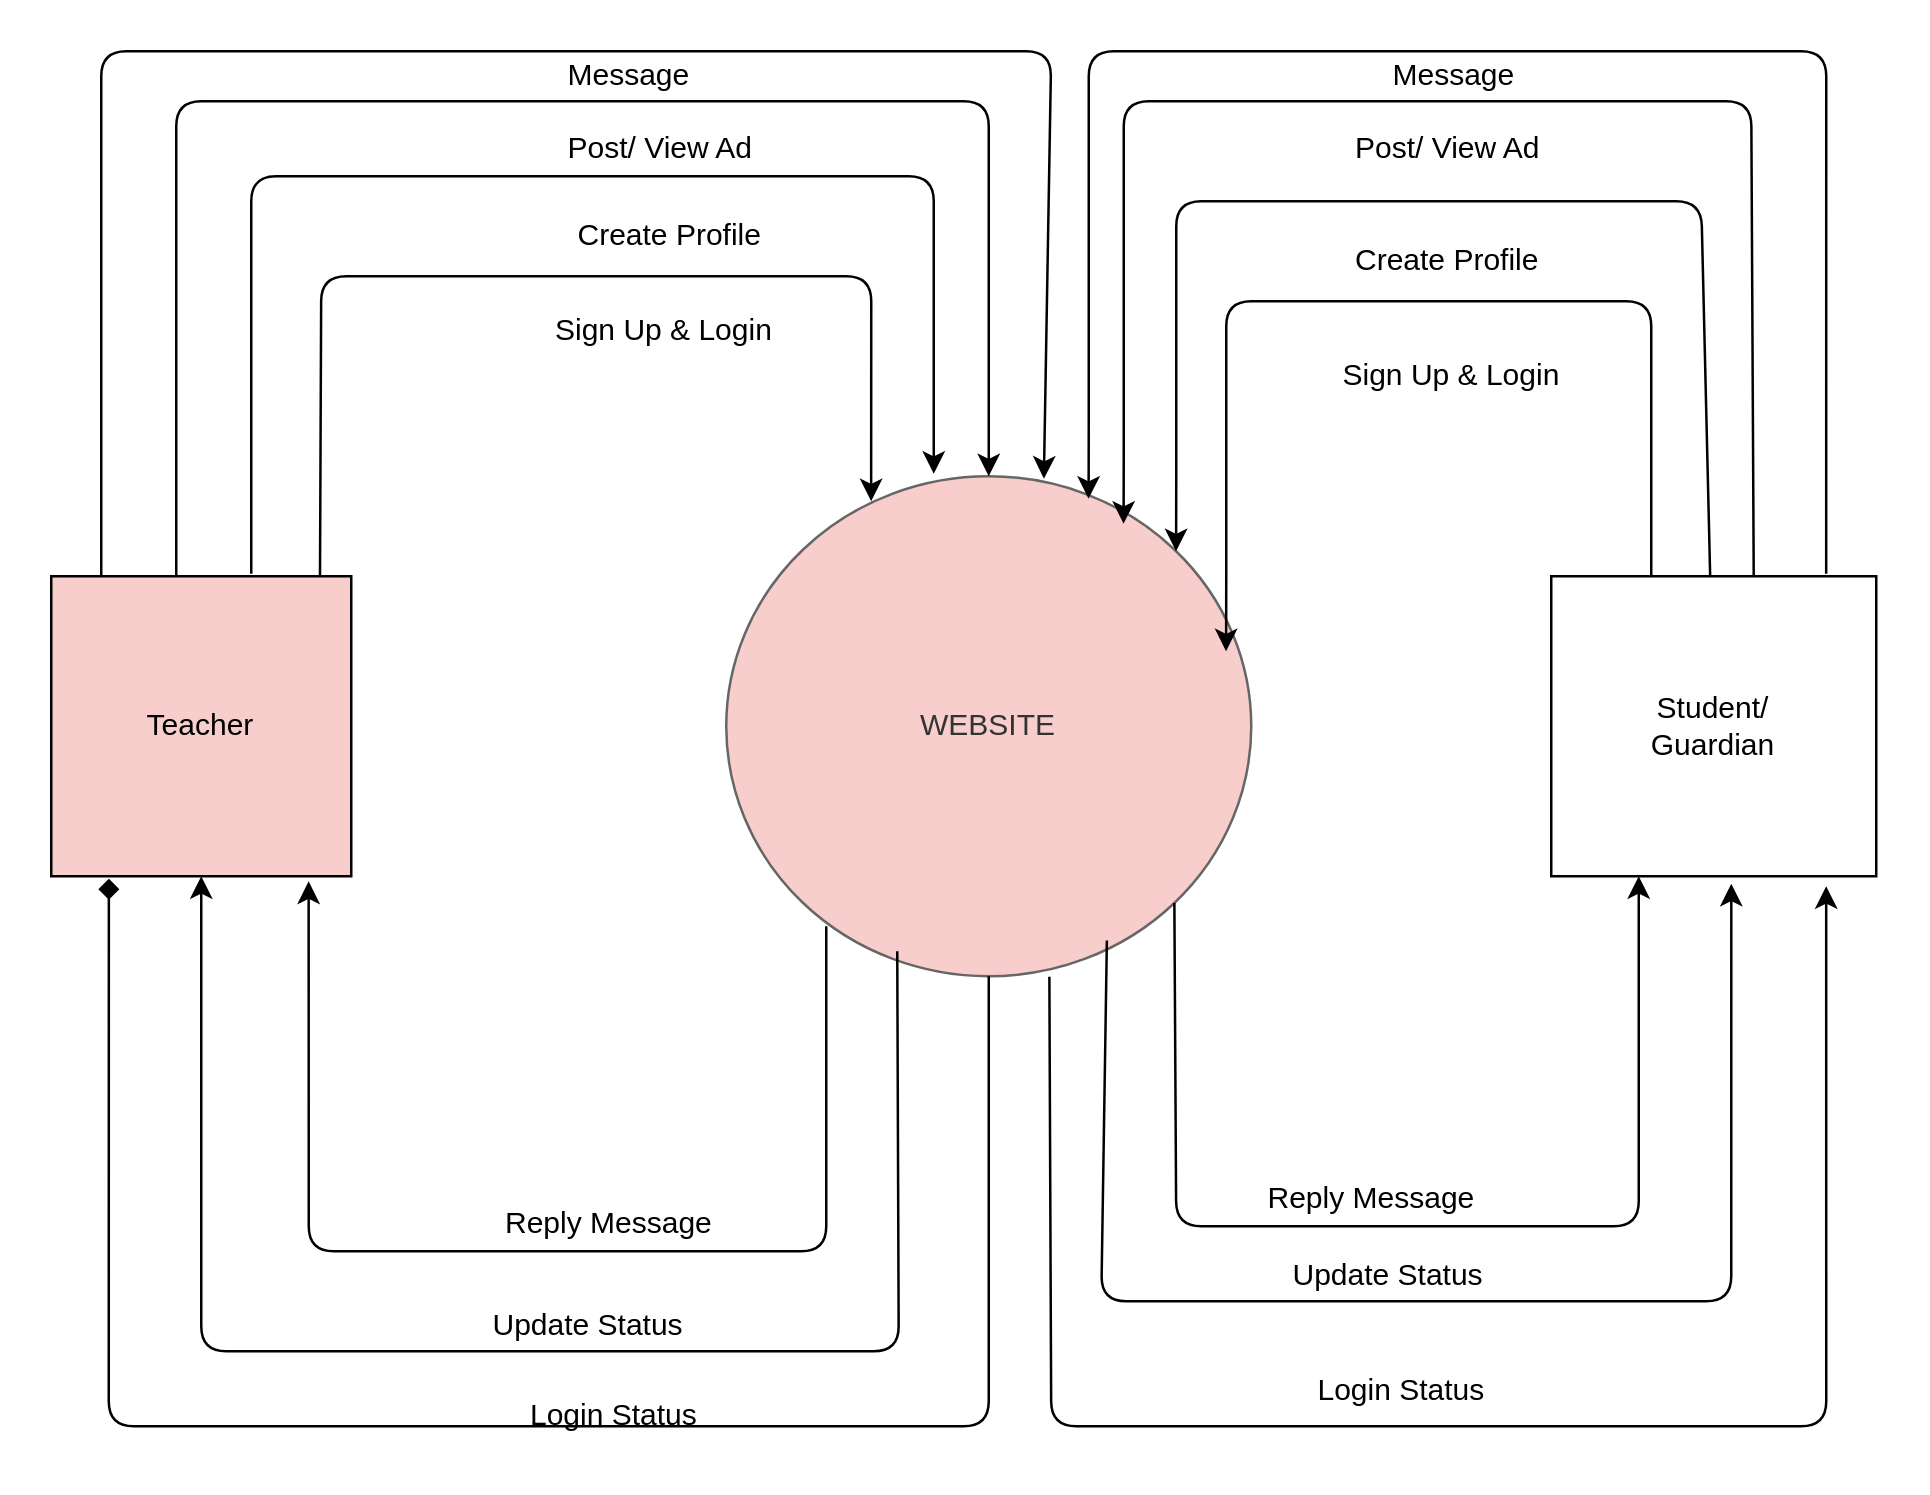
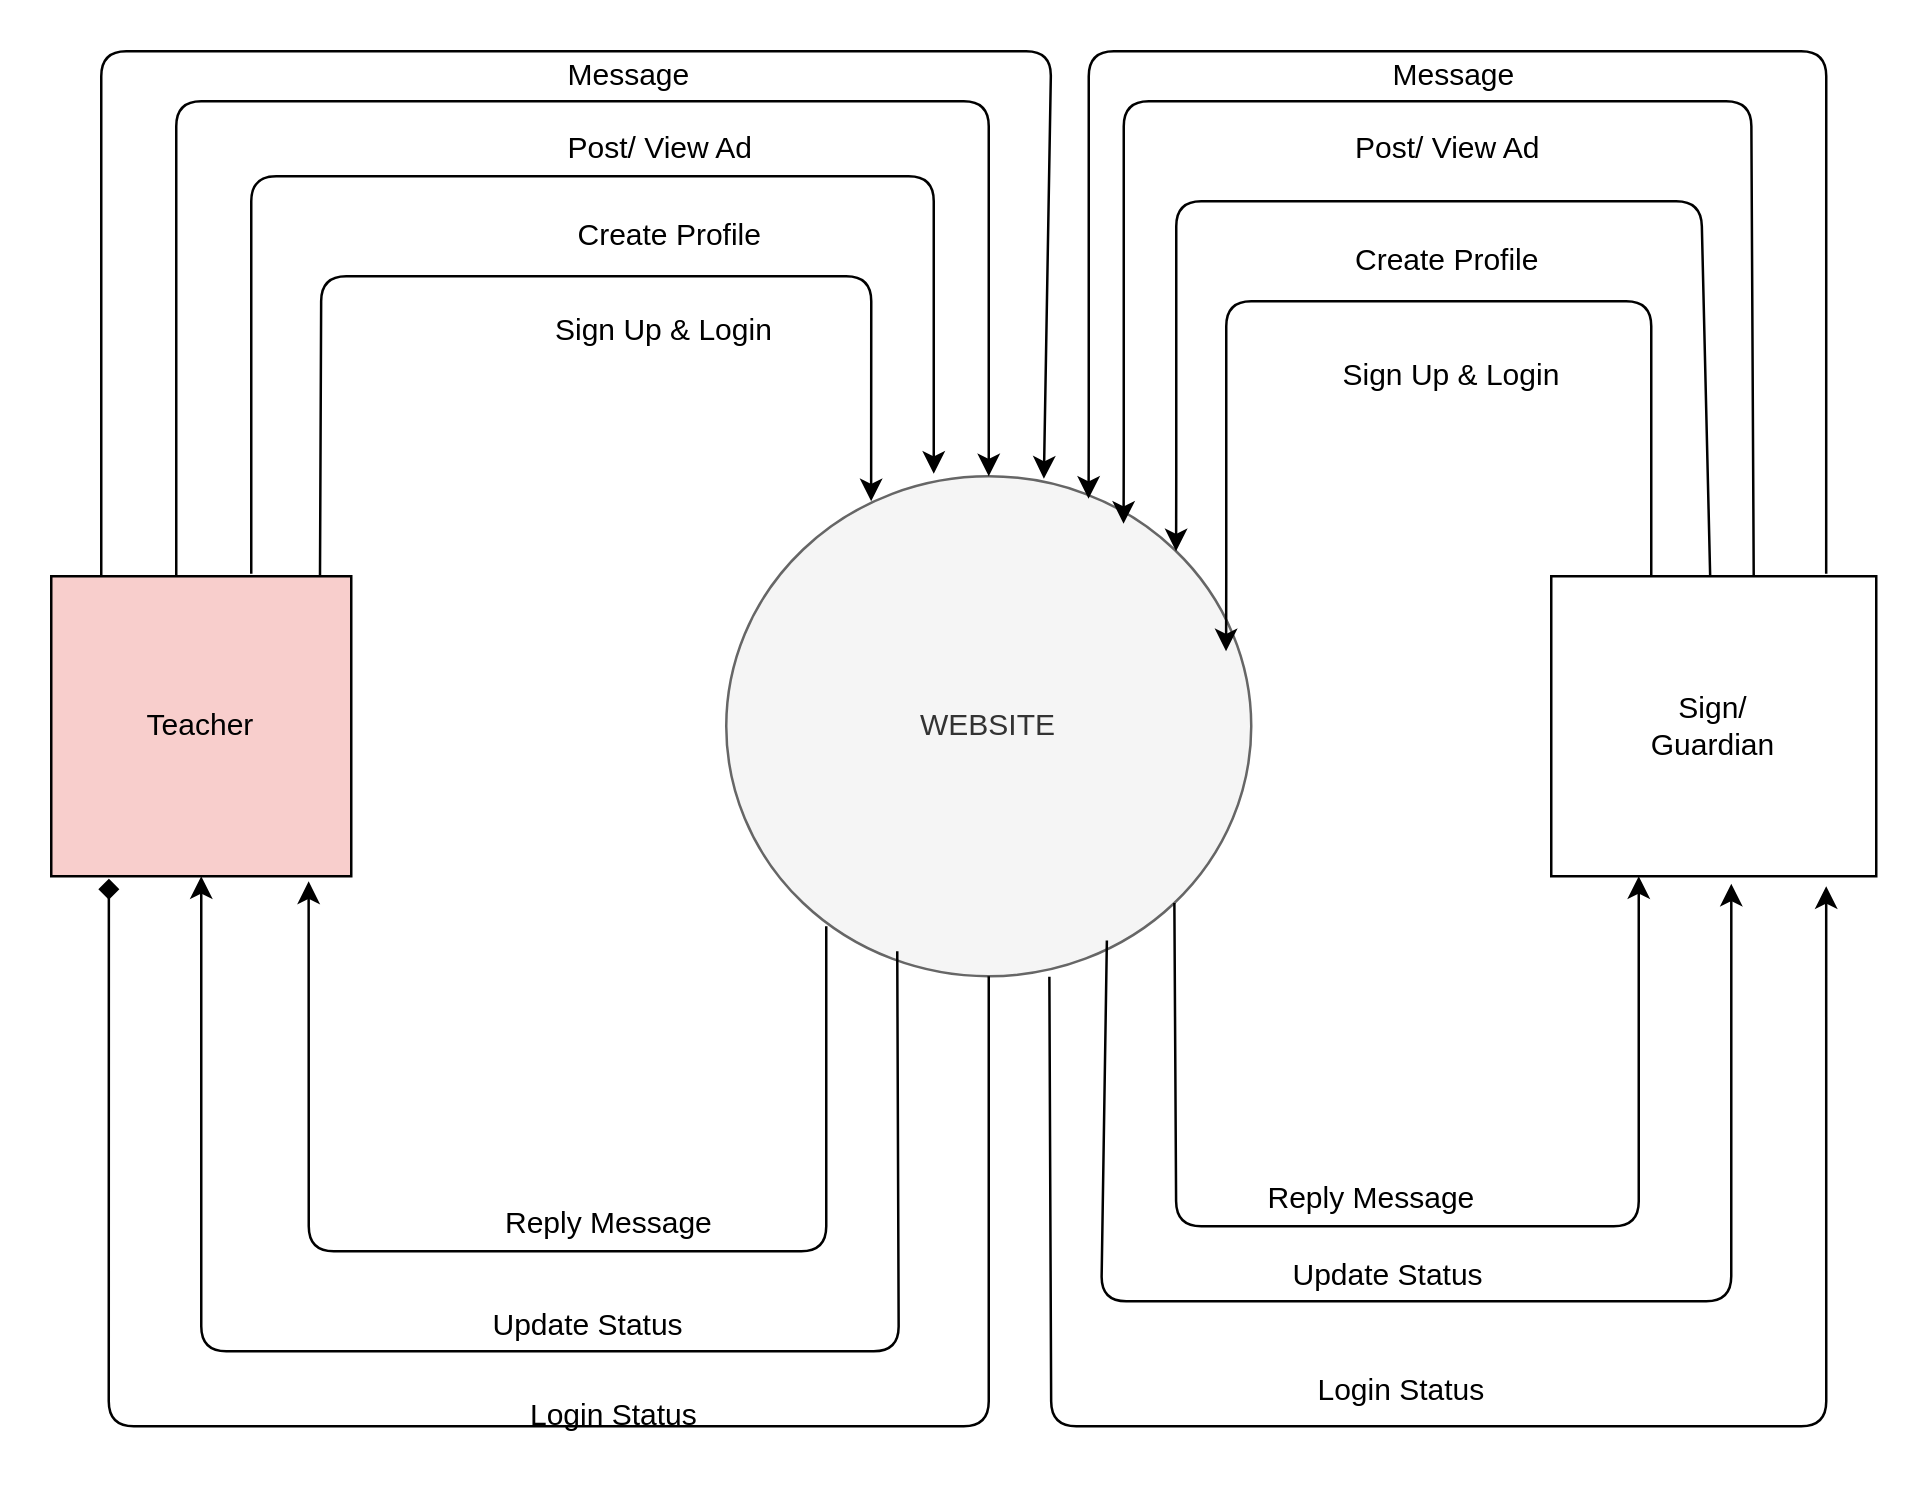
node "WEBSITE": fillcolor #f8cecc -> #f5f5f5
node "Student/ Guardian": label "Student/ Guardian" -> "Sign/ Guardian"
